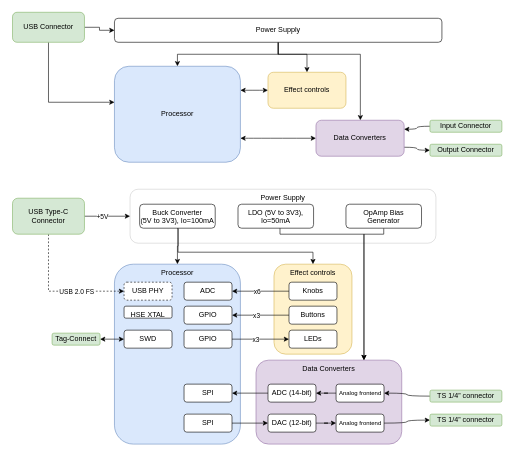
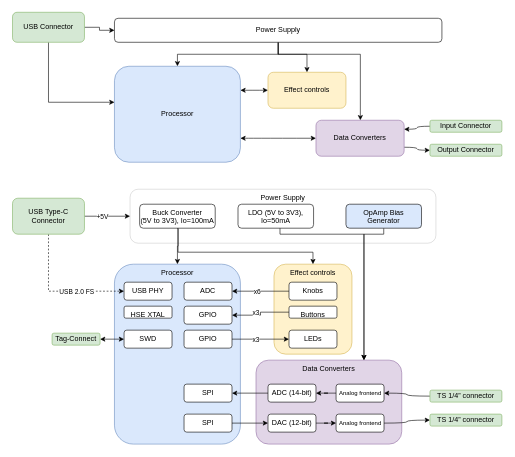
node "OpAmp Bias Generator": fillcolor #ffffff -> #dae8fc
node "USB PHY": style dashed -> solid
node "Buttons": size 48x18 -> 48x12
